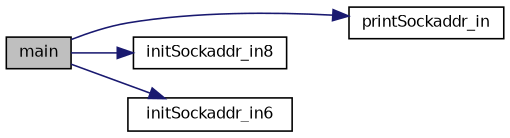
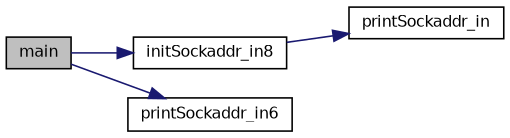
edge "main" -> "printSockaddr_in": now "initSockaddr_in8" -> "printSockaddr_in"
node "initSockaddr_in6": label "initSockaddr_in6" -> "printSockaddr_in6"
